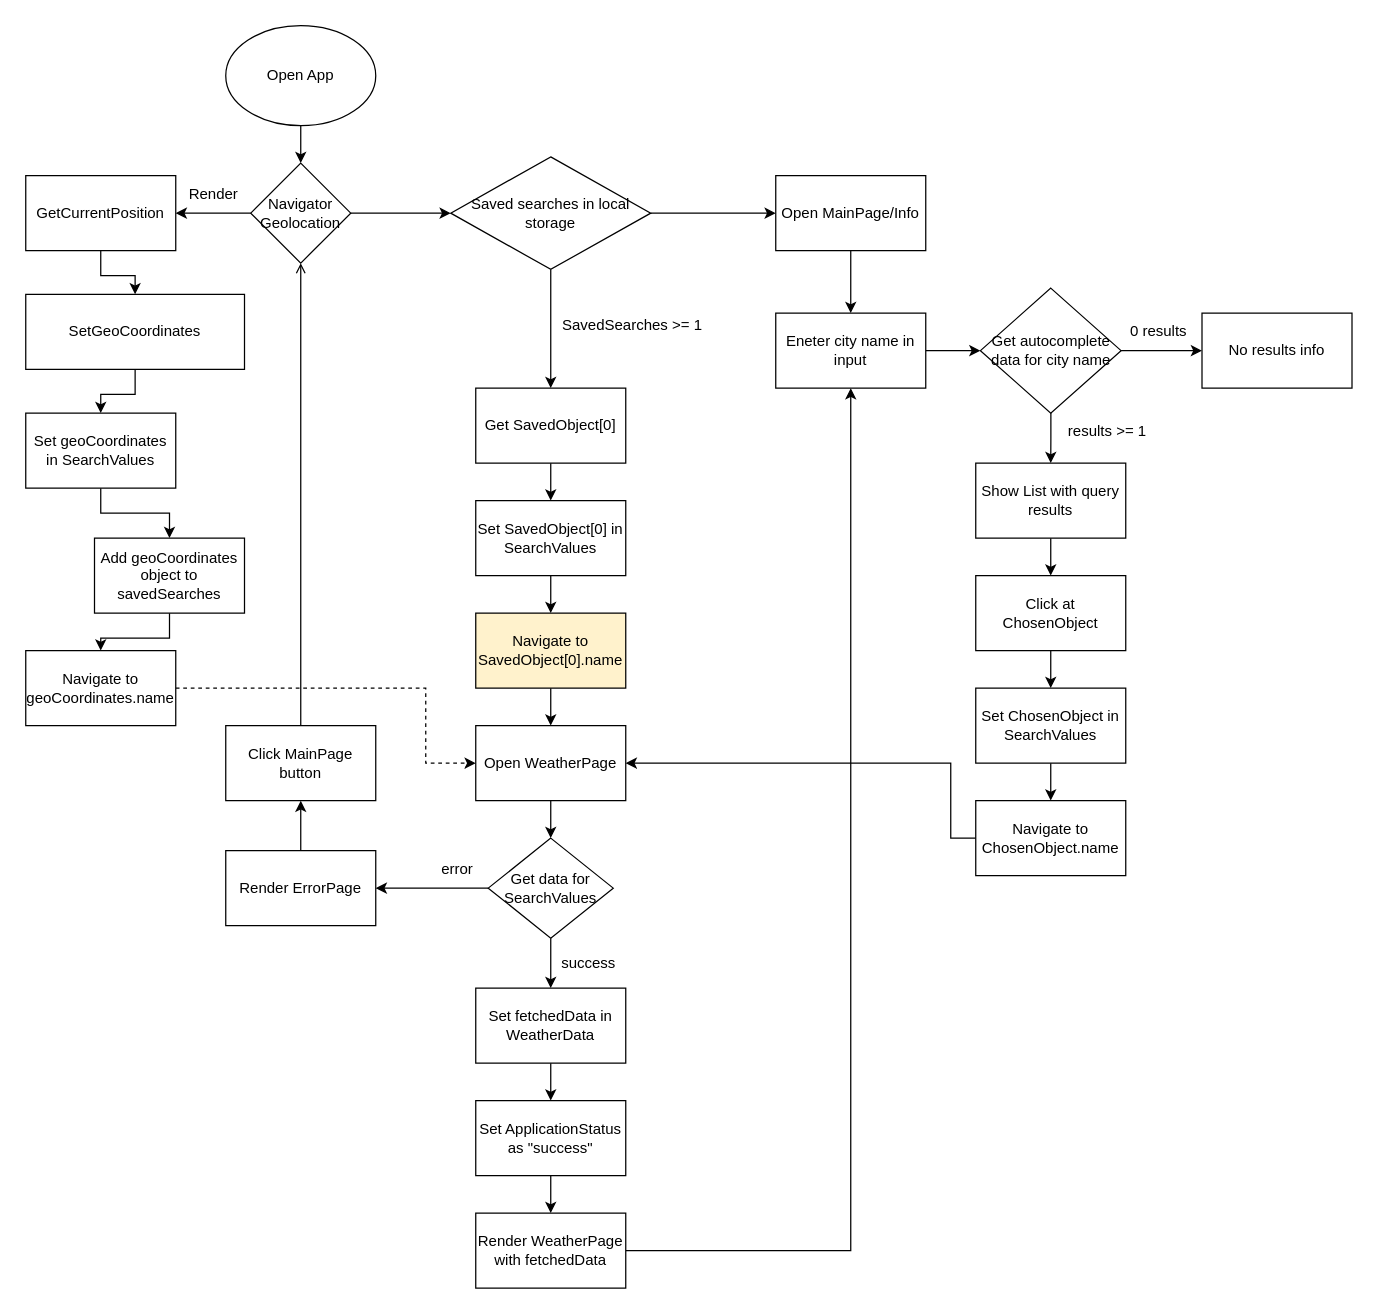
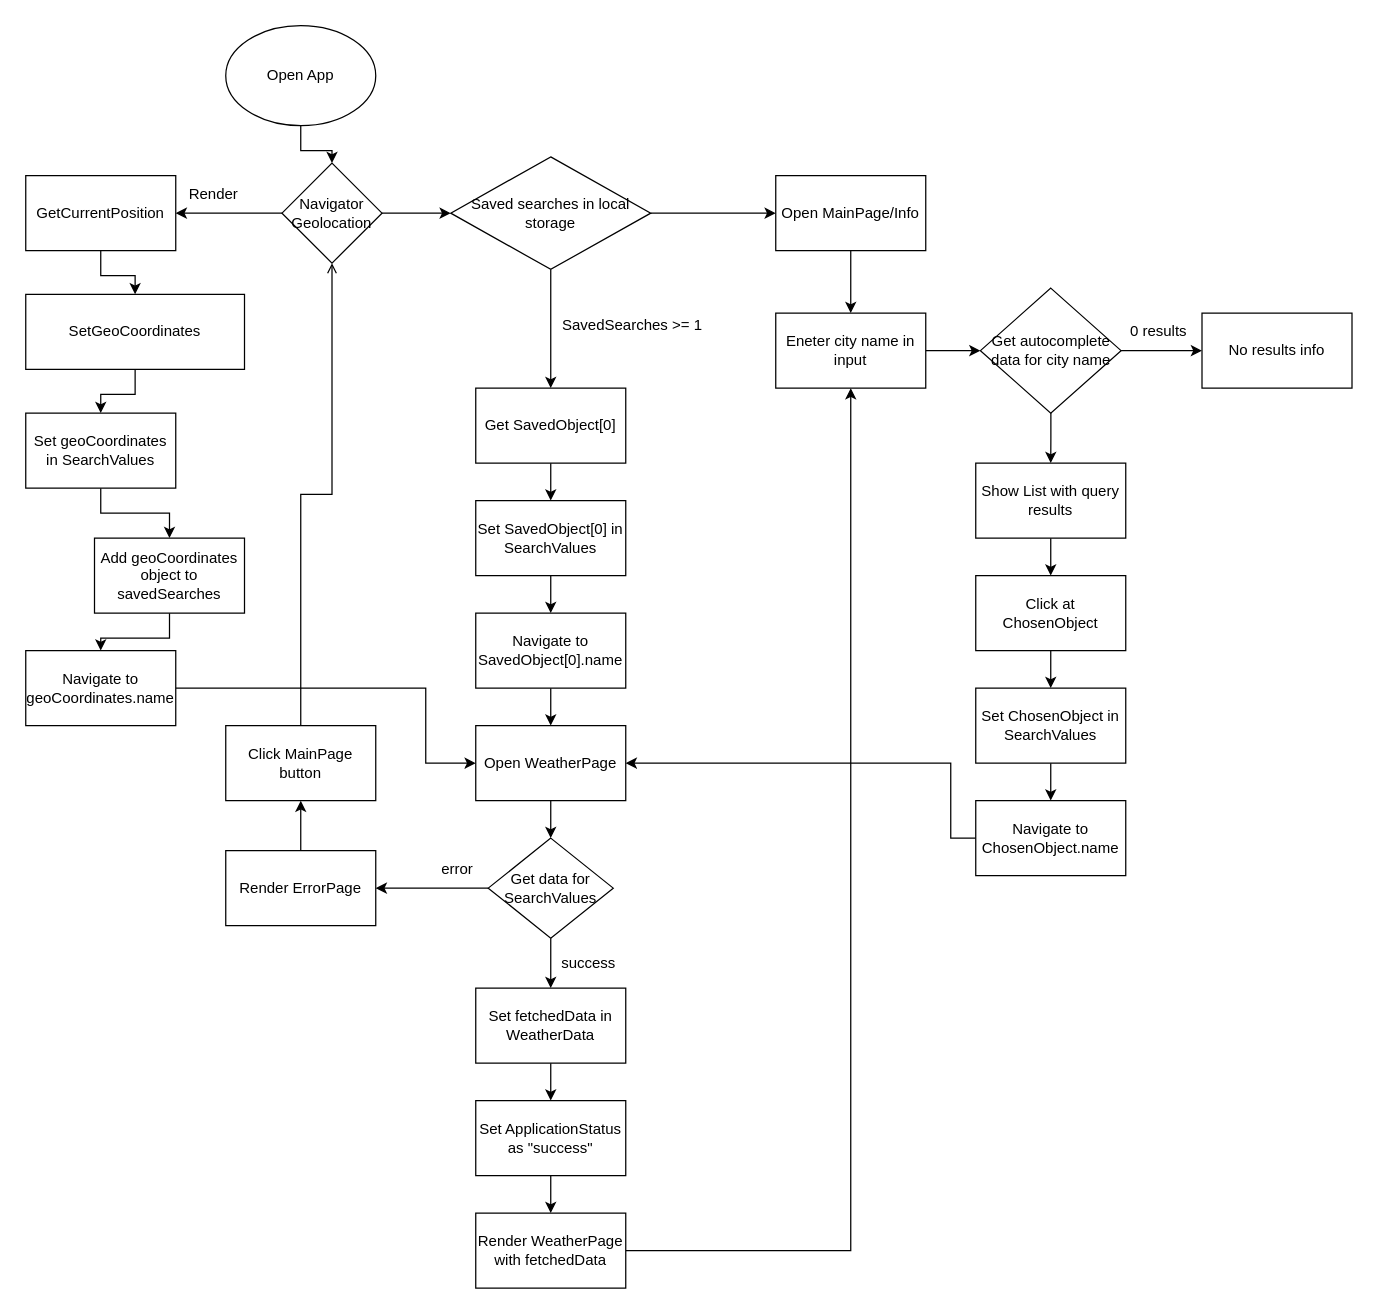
node "Navigator Geolocation": moved (301, 213) -> (332, 213)
node "results >= 1": removed
node "Navigate to SavedObject[0].name": fillcolor #fff2cc -> #ffffff
edge "Navigate to geoCoordinates.name" -> "Open WeatherPage": style dashed -> solid
